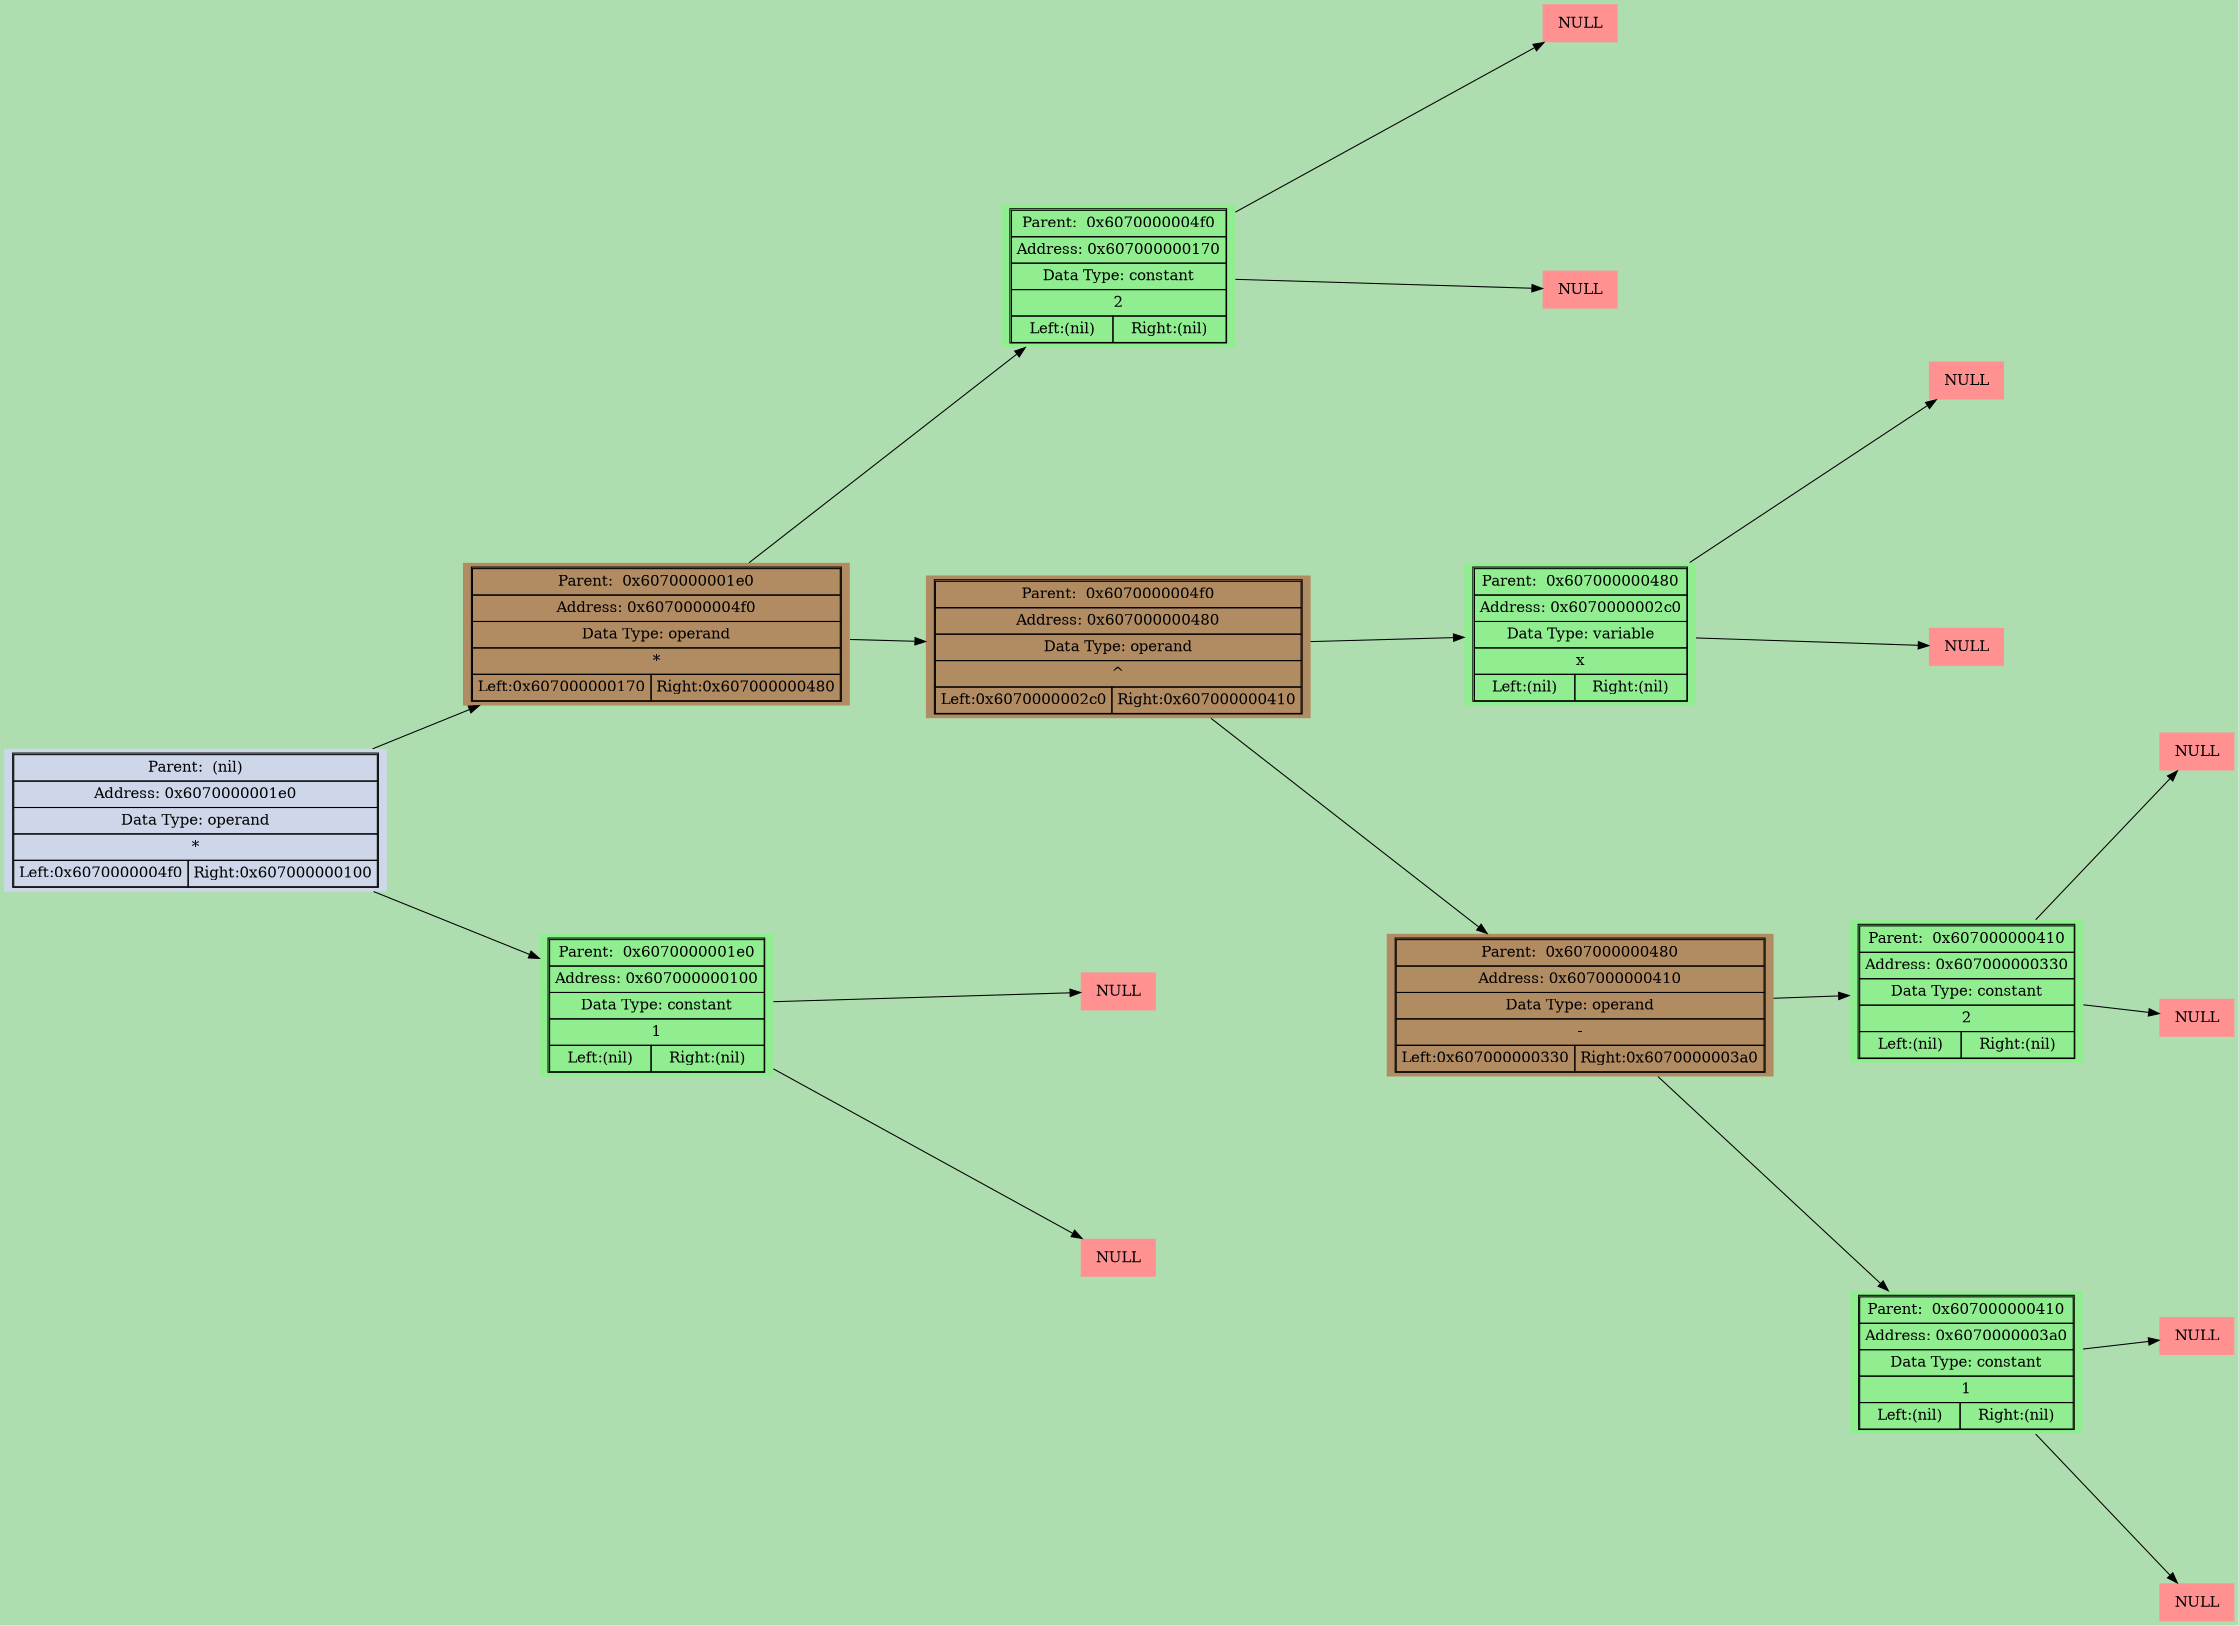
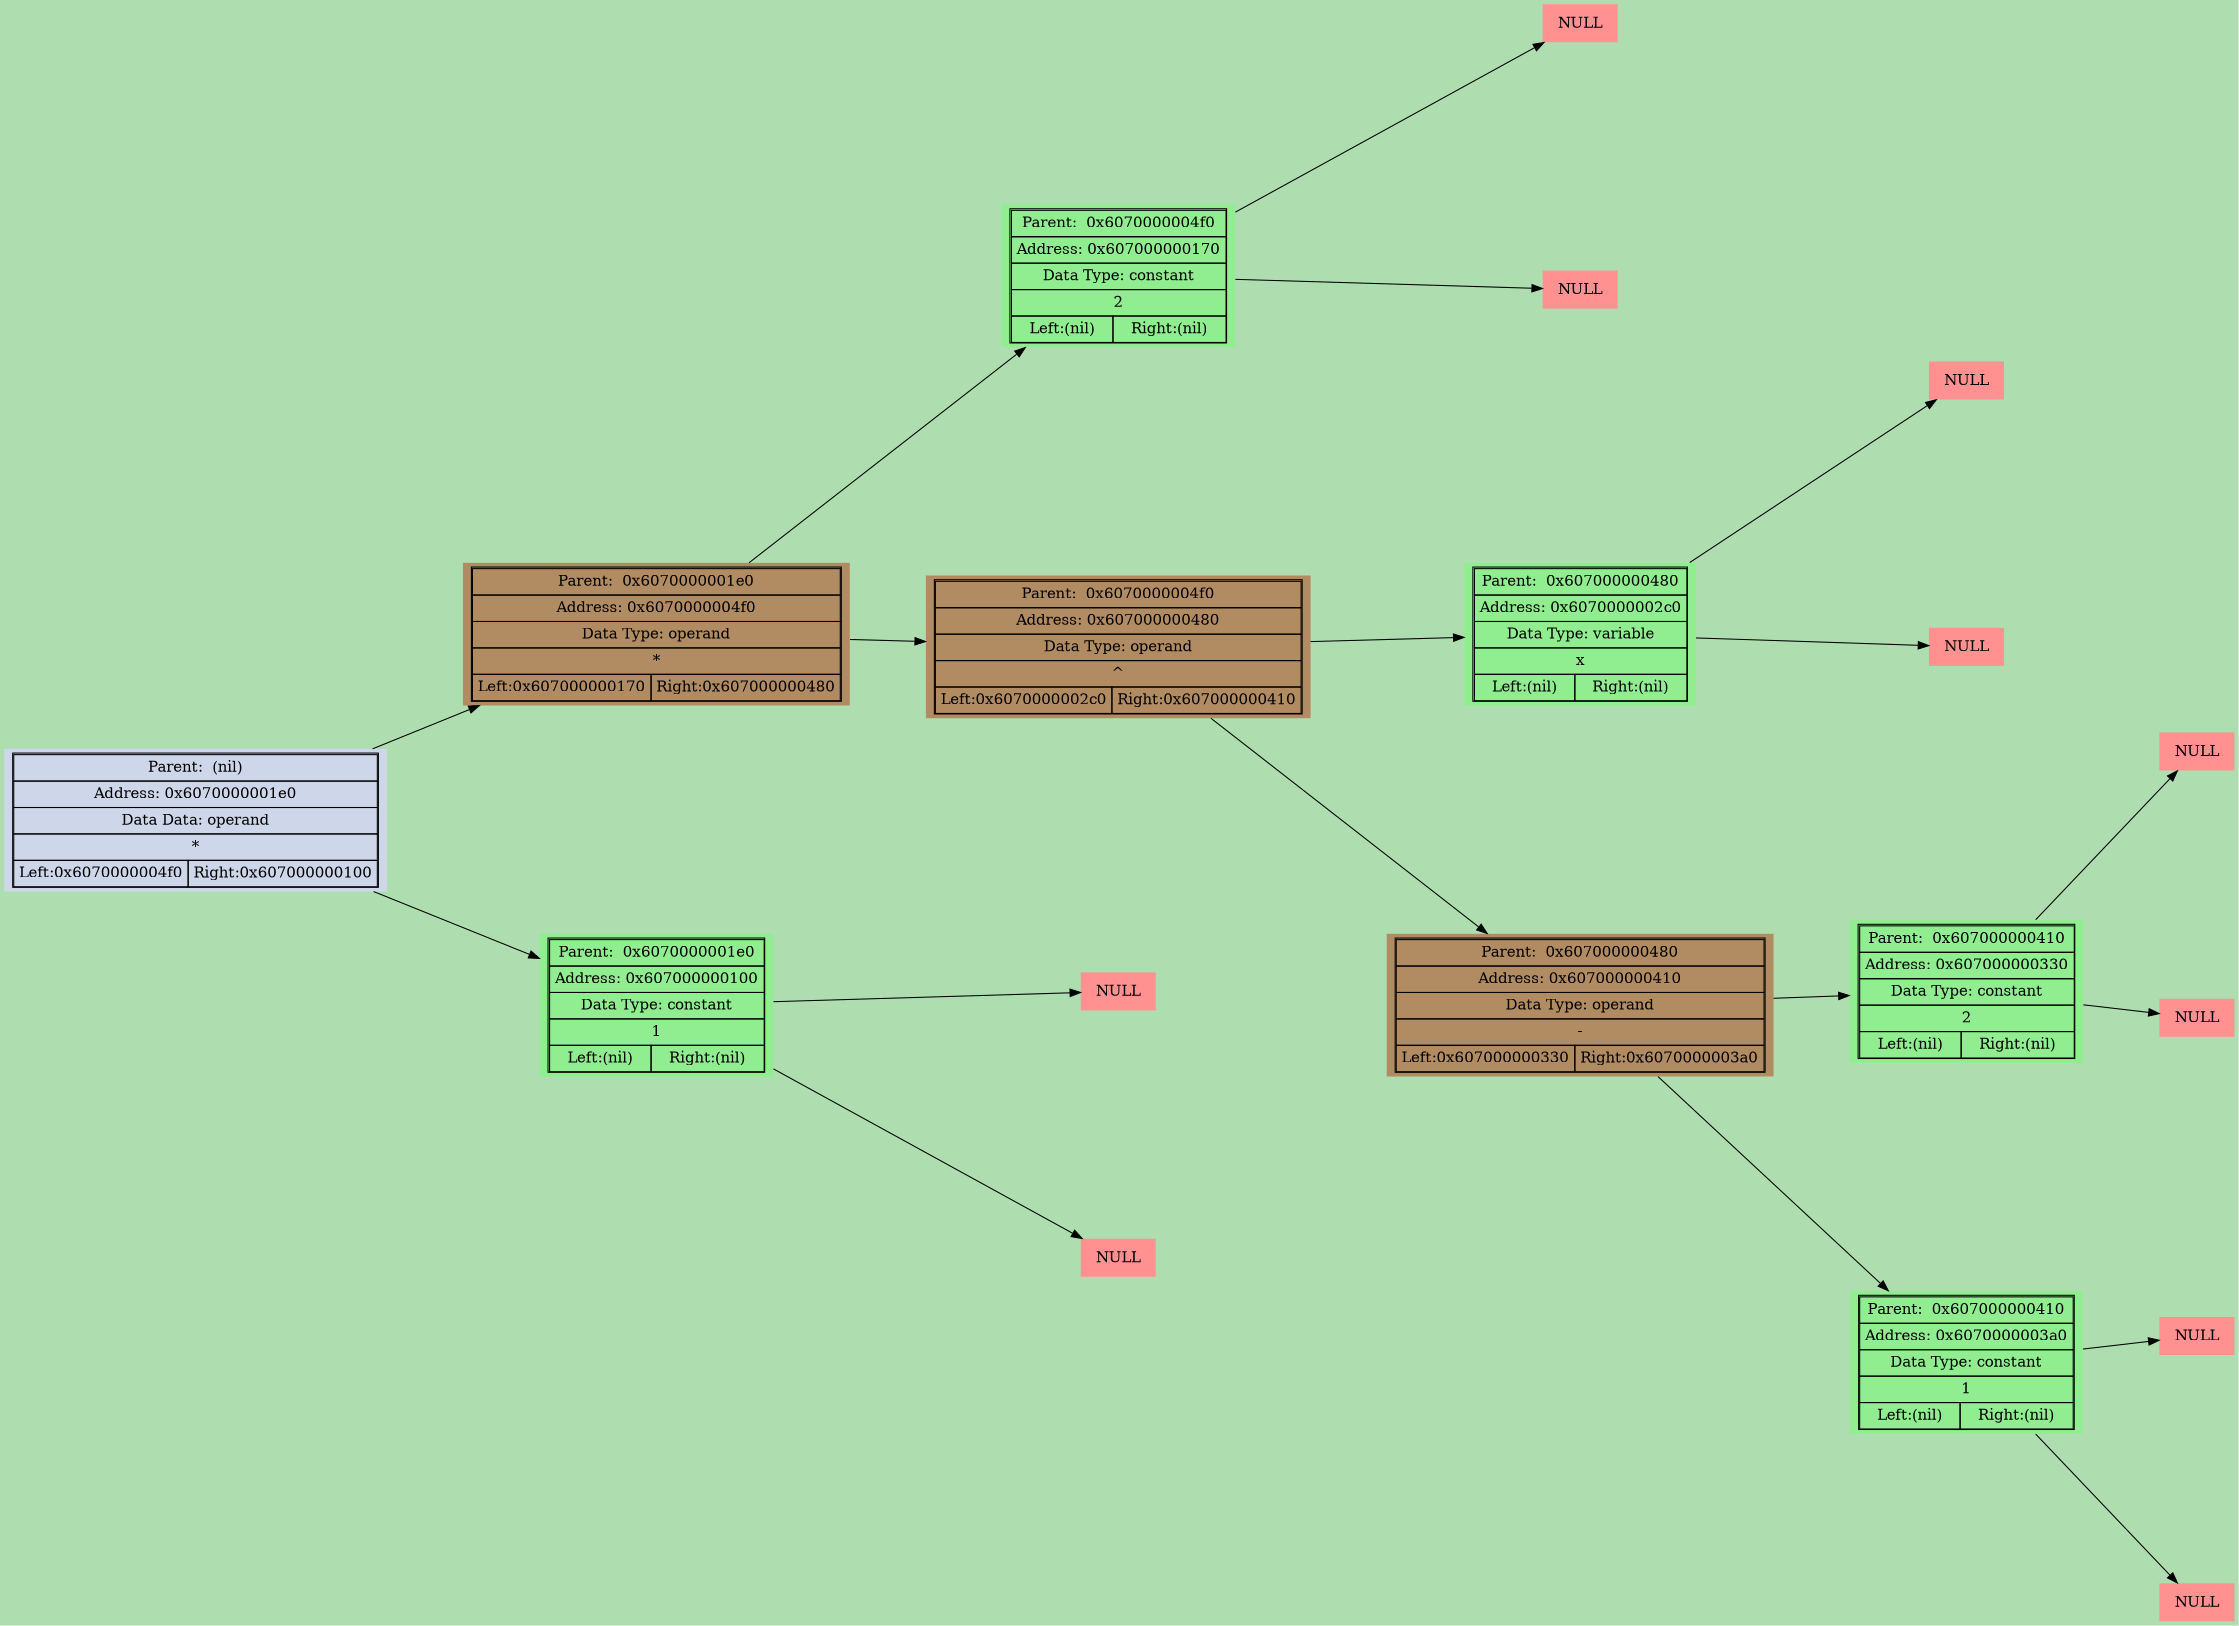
node "Parent:  (nil)": text "Data Type: operand" -> "Data Data: operand"
